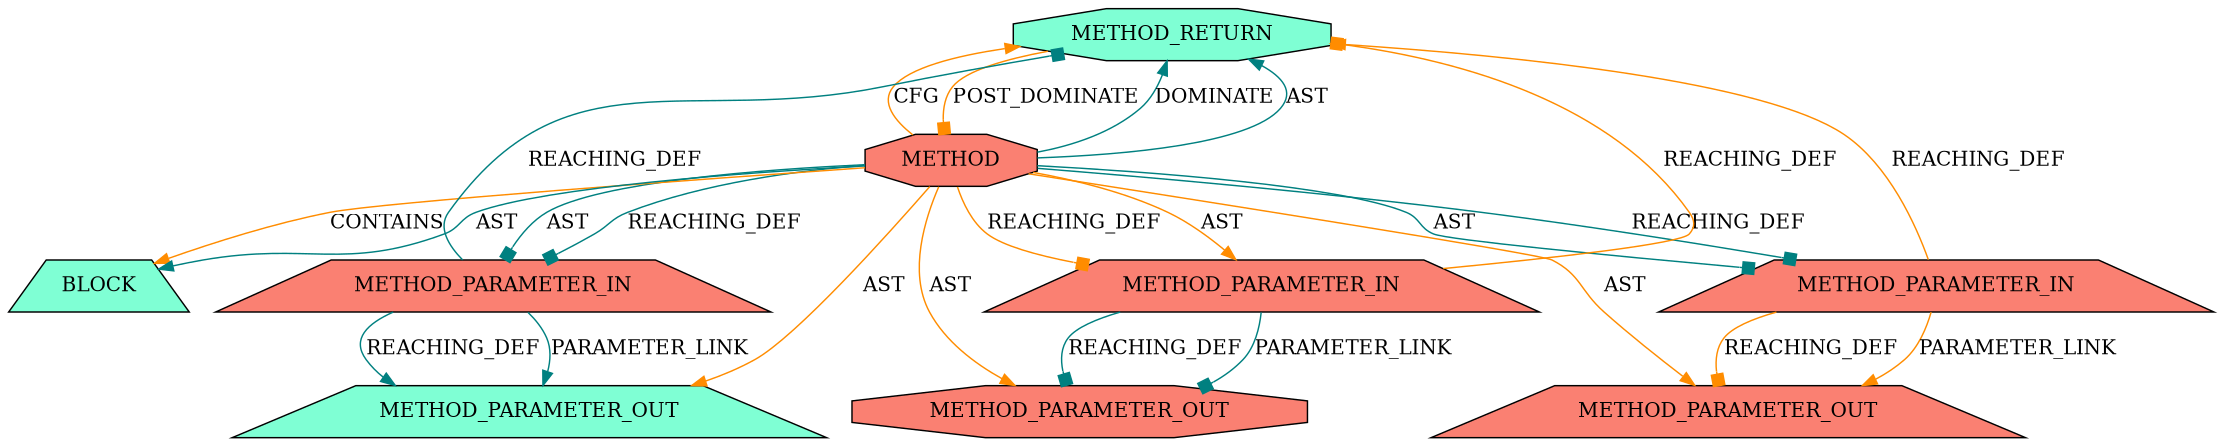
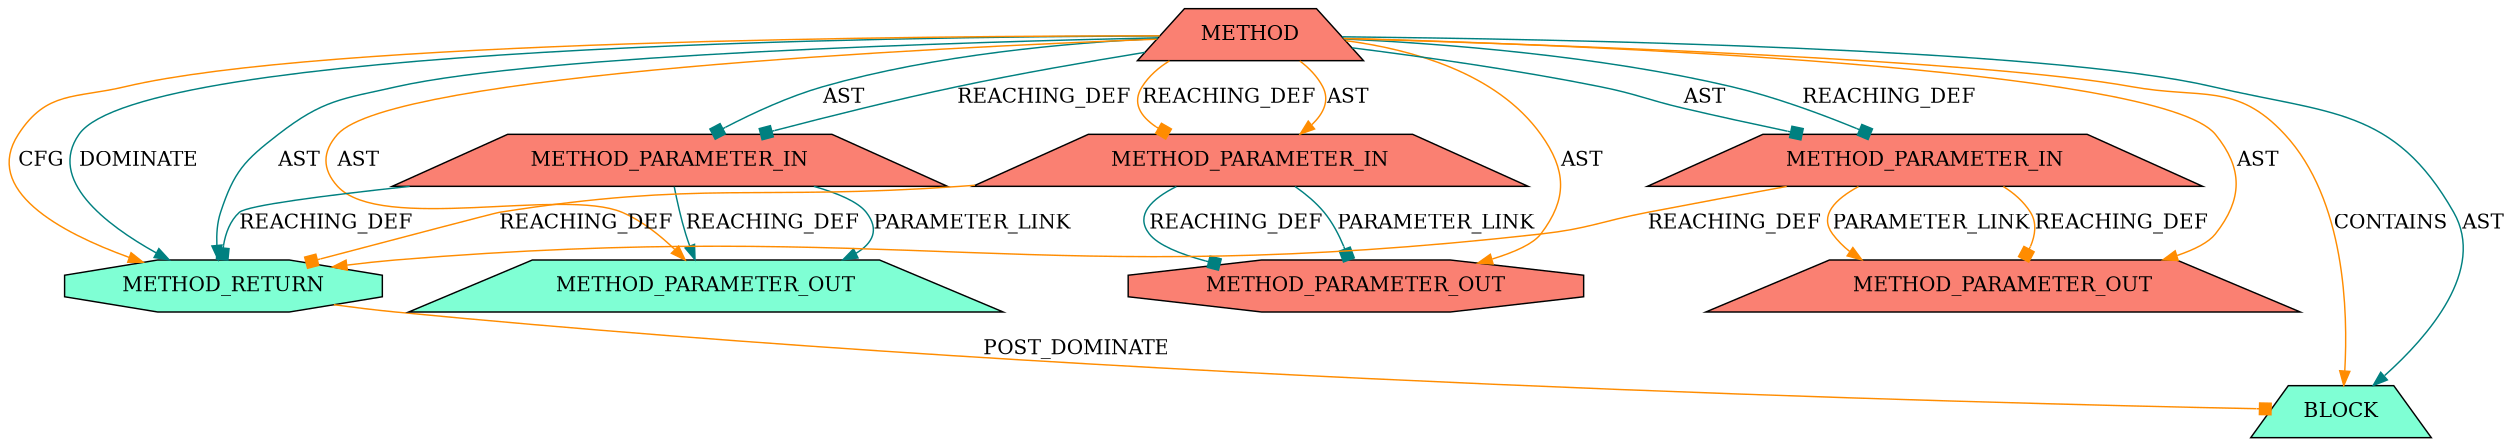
edge "METHOD_RETURN" -> "METHOD": now "METHOD_RETURN" -> "BLOCK"
node "METHOD": shape octagon -> trapezium
